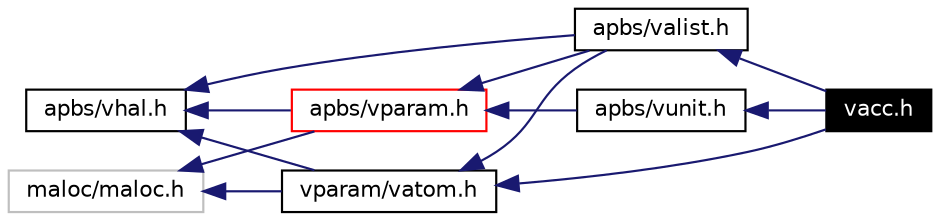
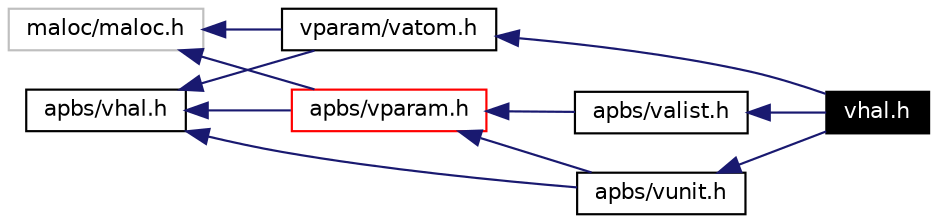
edge "apbs/valist.h" -> "apbs/vhal.h": now "apbs/vunit.h" -> "apbs/vhal.h"
edge "apbs/valist.h" -> "vparam/vatom.h": removed
node "vacc.h": label "vacc.h" -> "vhal.h"
